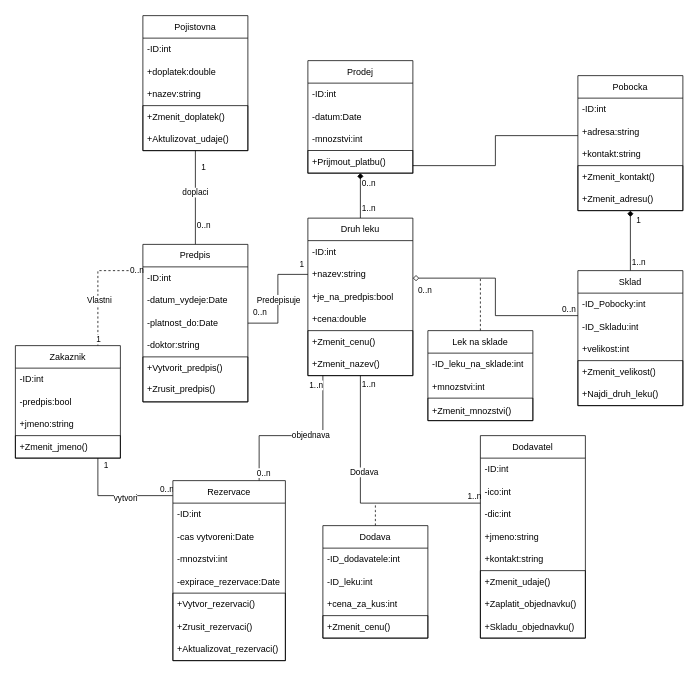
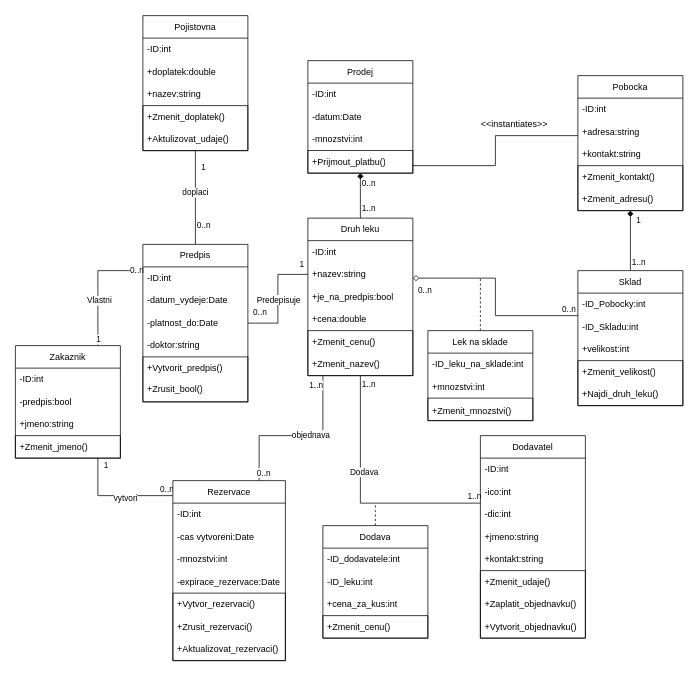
node "<<instantiates>>": added
edge "Predpis" -- "Zakaznik": style dashed -> solid
node "+Zrusit_predpis()": label "+Zrusit_predpis()" -> "+Zrusit_bool()"
node "+Skladu_objednavku()": label "+Skladu_objednavku()" -> "+Vytvorit_objednavku()"
